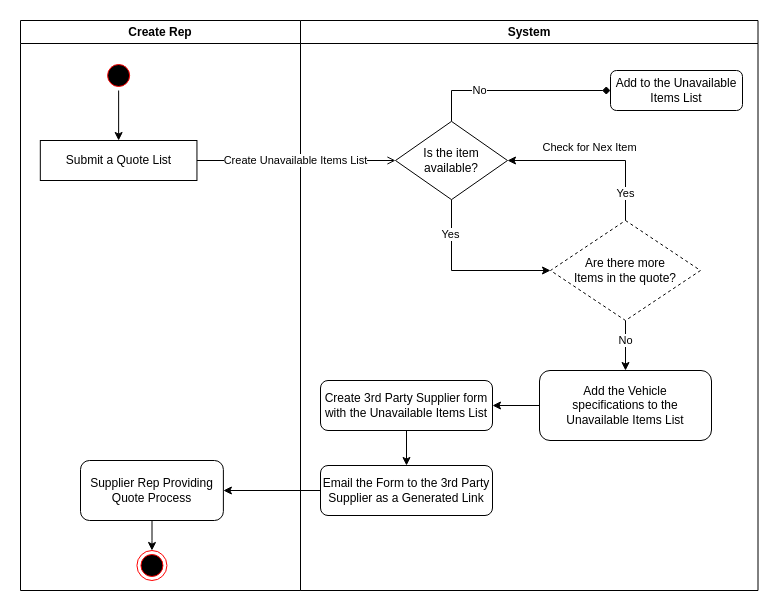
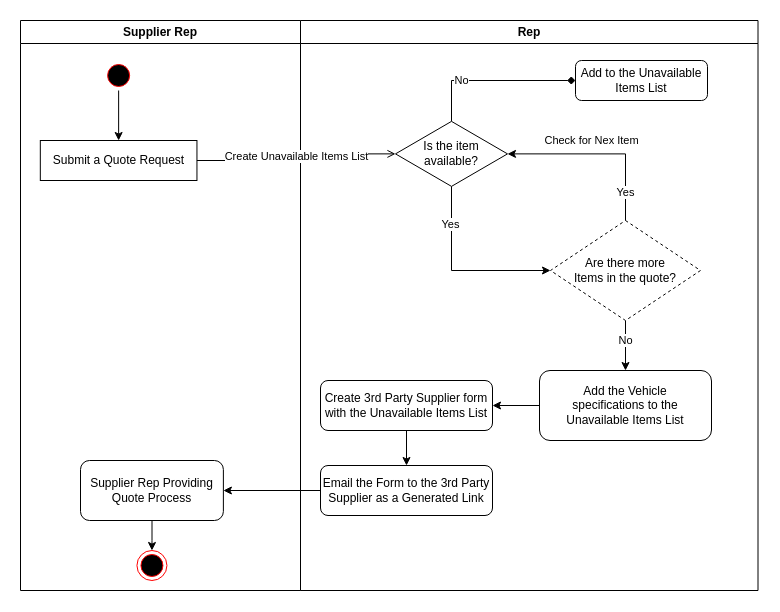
node "Create Rep": label "Create Rep" -> "Supplier Rep"
node "System": label "System" -> "Rep"
node "Add to the Unavailable Items List": moved (677, 91) -> (642, 81)
node "Submit a Quote List": label "Submit a Quote List" -> "Submit a Quote Request"
node "Is the item available?": size 112x78 -> 112x65
